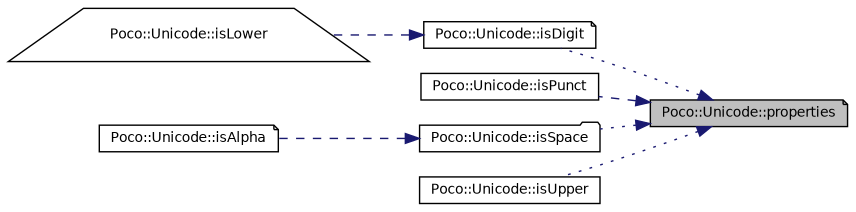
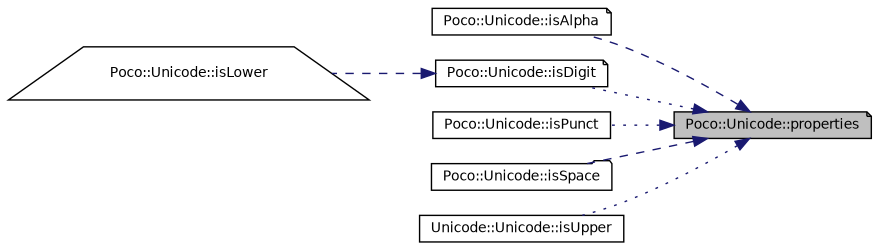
edge "Poco::Unicode::isPunct" -> "Poco::Unicode::properties": style dashed -> dotted
edge "Poco::Unicode::isSpace" -> "Poco::Unicode::properties": style dotted -> dashed
edge "Poco::Unicode::isAlpha" -> "Poco::Unicode::isSpace": now "Poco::Unicode::isAlpha" -> "Poco::Unicode::properties"
node "Poco::Unicode::isUpper": label "Poco::Unicode::isUpper" -> "Unicode::Unicode::isUpper"
